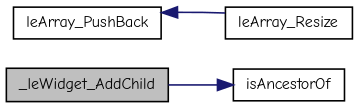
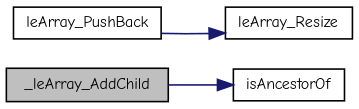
edge "leArray_Resize" -> "leArray_PushBack": reversed
node "_leWidget_AddChild": label "_leWidget_AddChild" -> "_leArray_AddChild"
